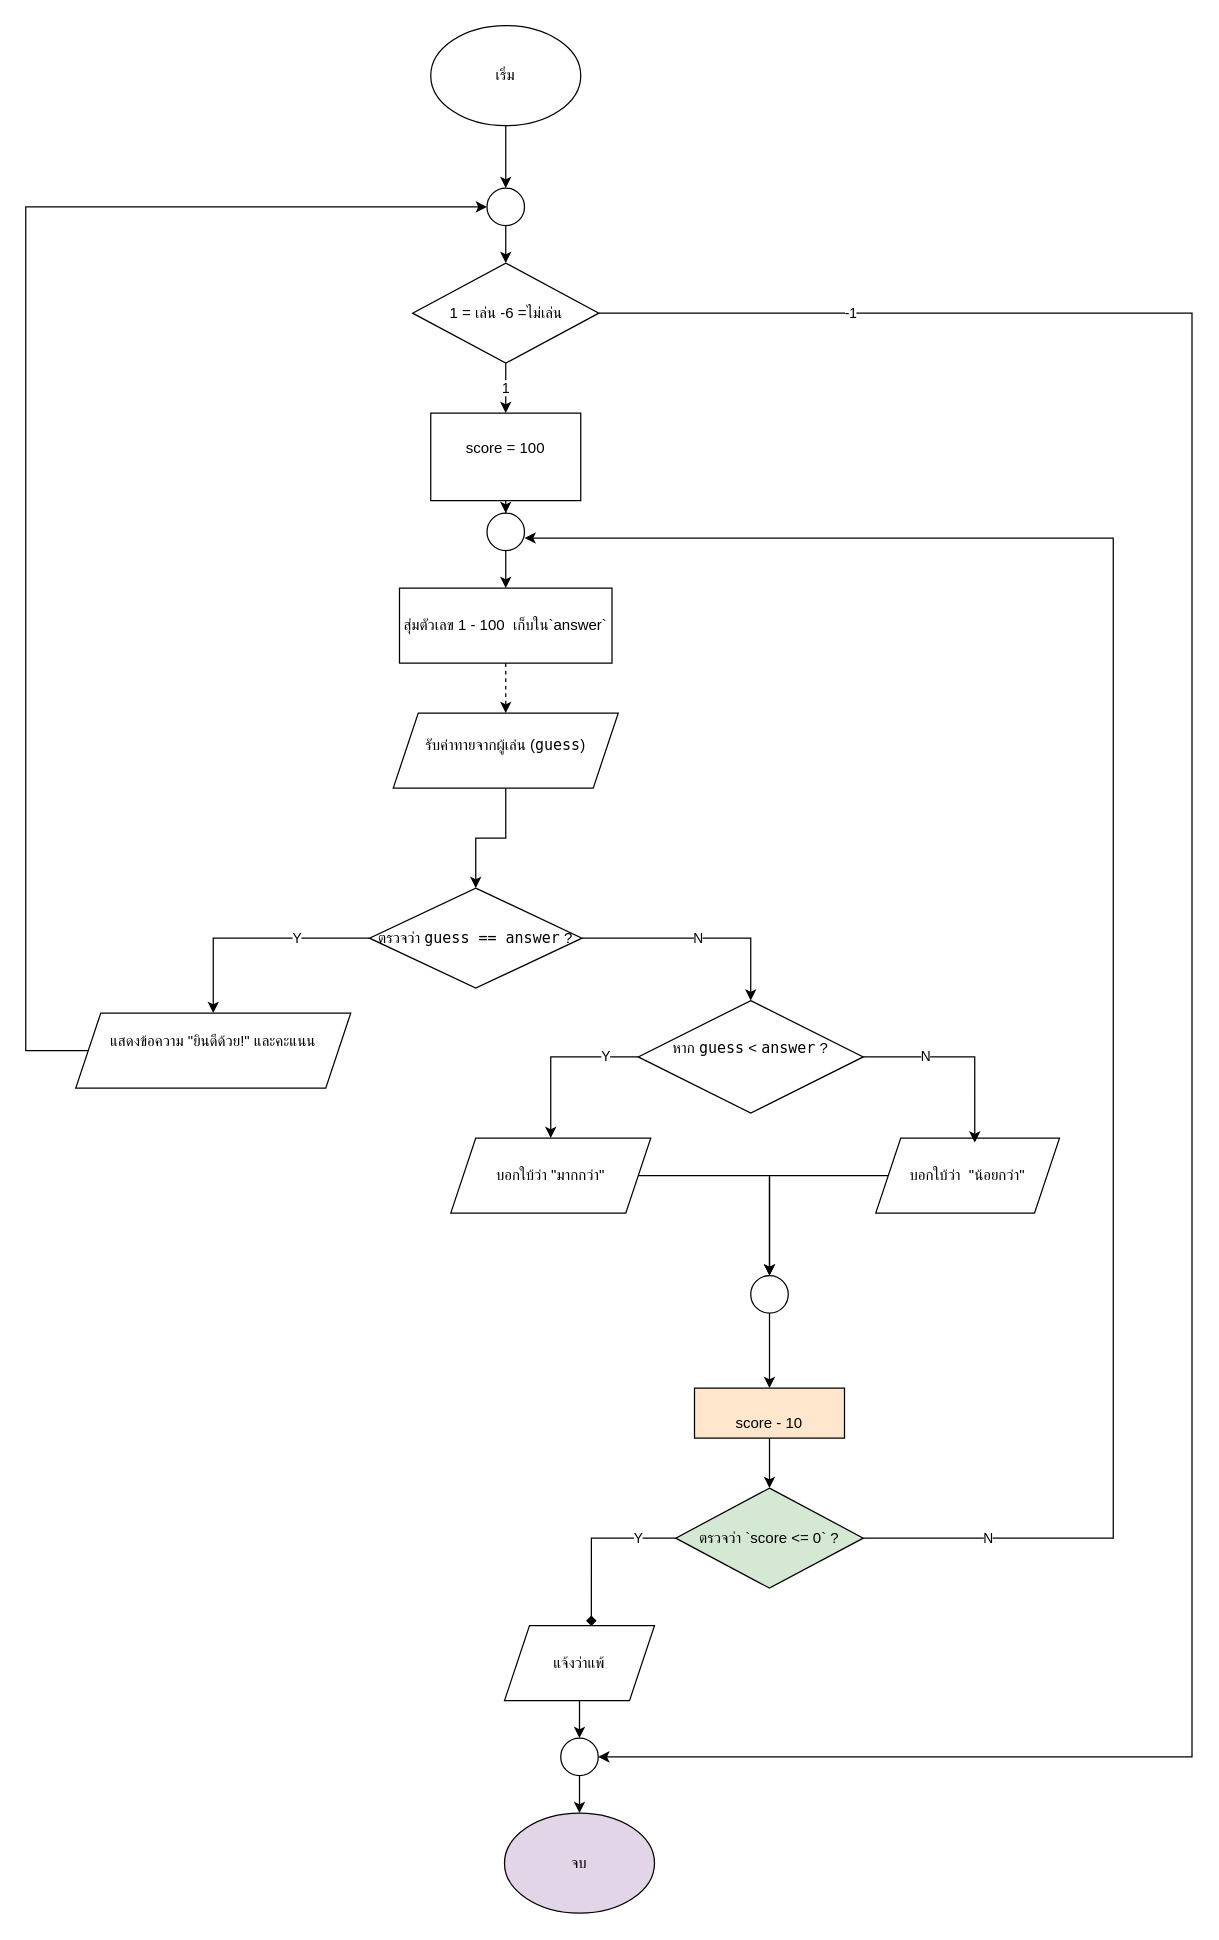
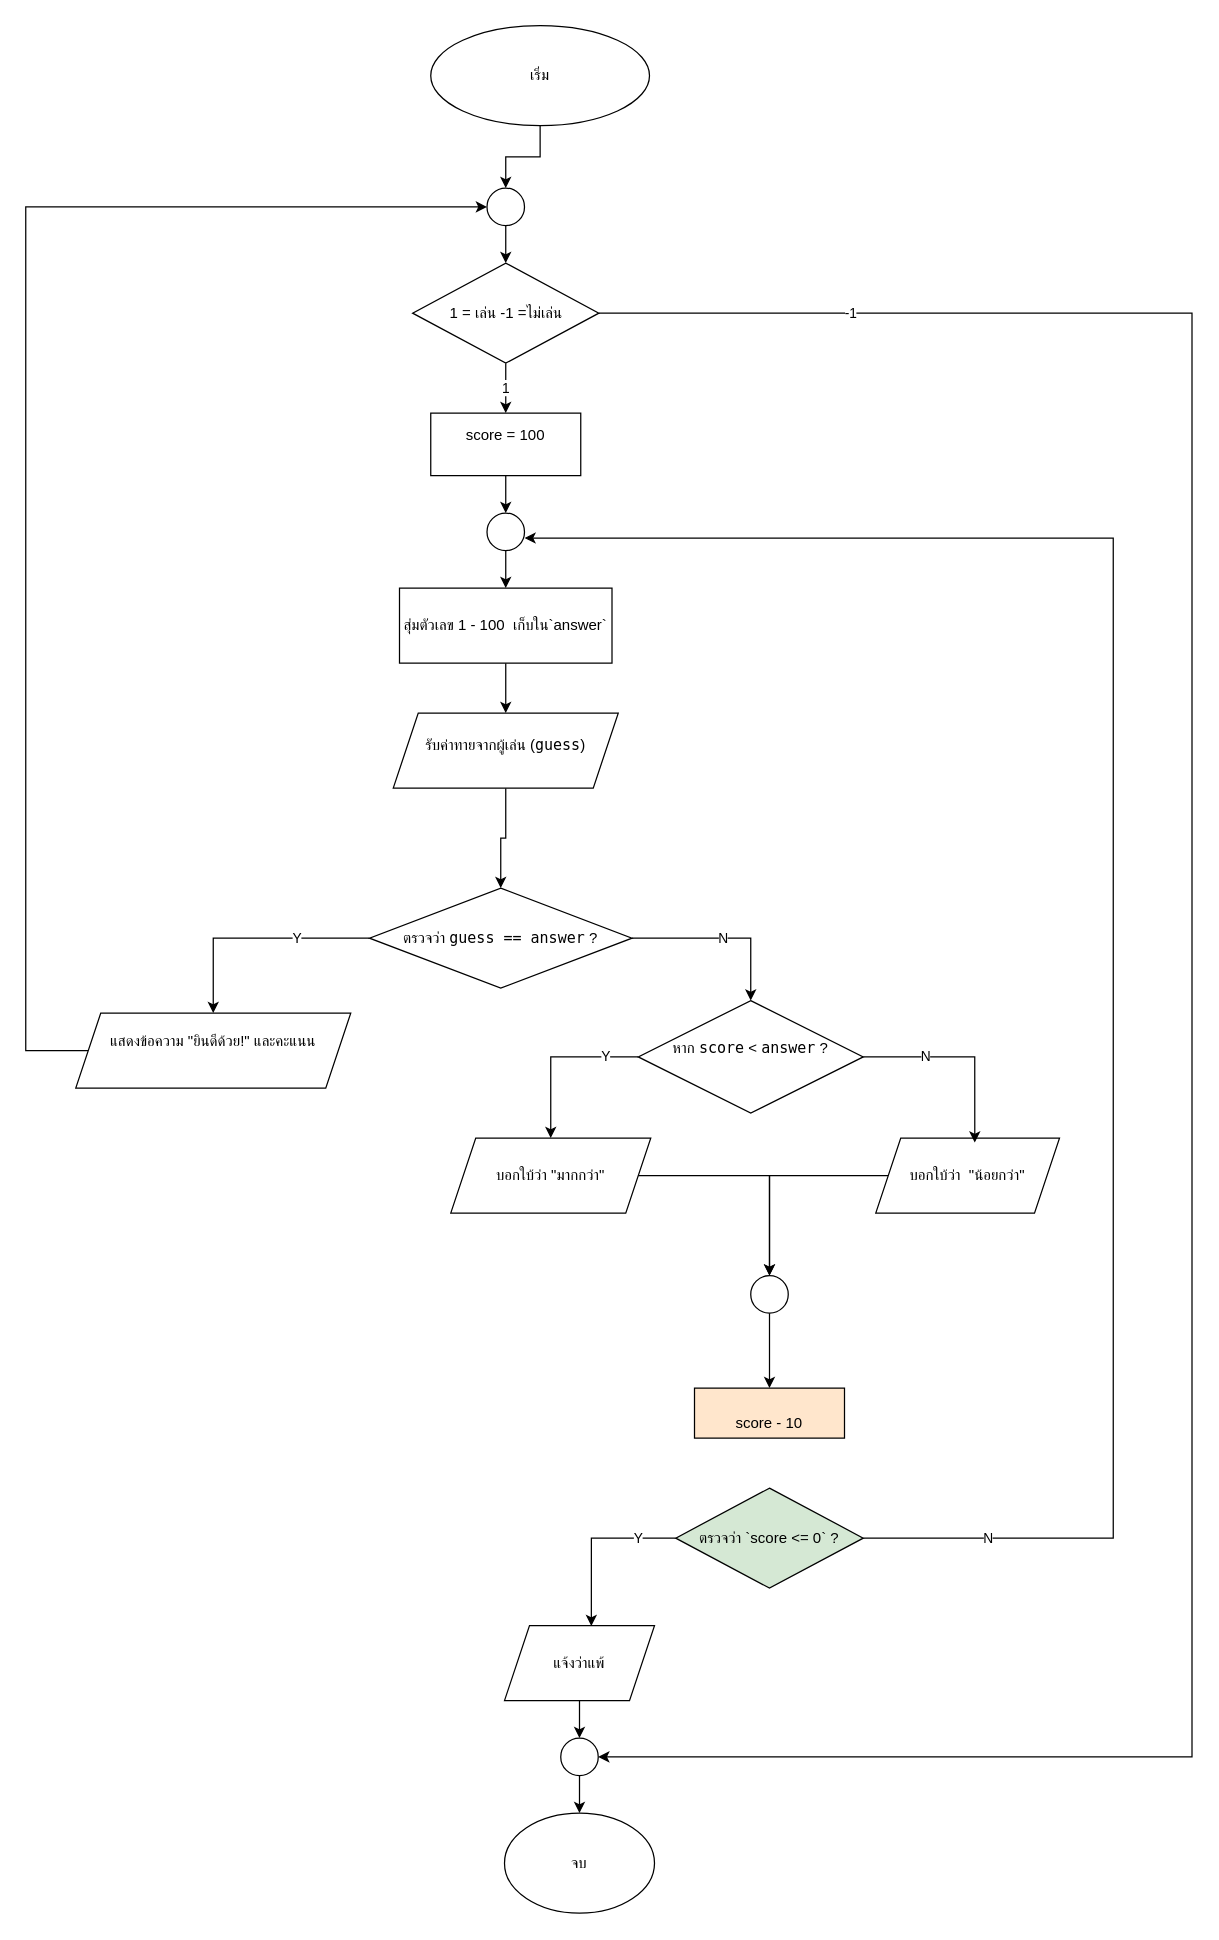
node "เริ่ม": size 150x100 -> 219x100
node "1 = เล่น -6 =ไม่เล่น": label "1 = เล่น -6 =ไม่เล่น" -> "1 = เล่น -1 =ไม่เล่น"
node "score = 100": size 150x88 -> 150x63
edge "สุ่มตัวเลข 1 - 100 เก็บใน`answer`" -> "รับค่าทายจากผู้เล่น (guess)": style dashed -> solid
node "ตรวจว่า guess == answer ?": size 213x100 -> 263x100
node "หาก guess < answer ?": label "หาก guess < answer ?" -> "หาก score < answer ?"
edge "score - 10" -> "ตรวจว่า `score <= 0` ?": removed
edge "ตรวจว่า `score <= 0` ?" -> "แจ้งว่าแพ้": arrowhead diamond -> classic
node "จบ": fillcolor #e1d5e7 -> #ffffff
